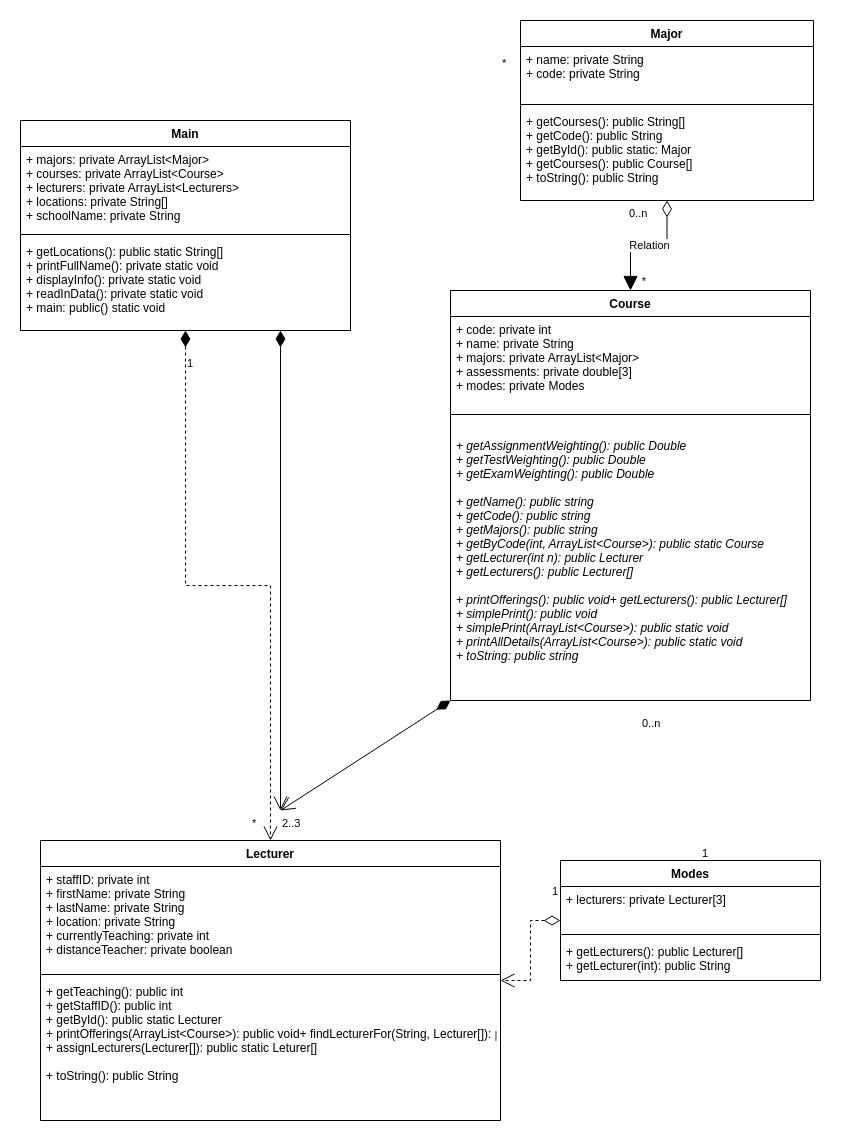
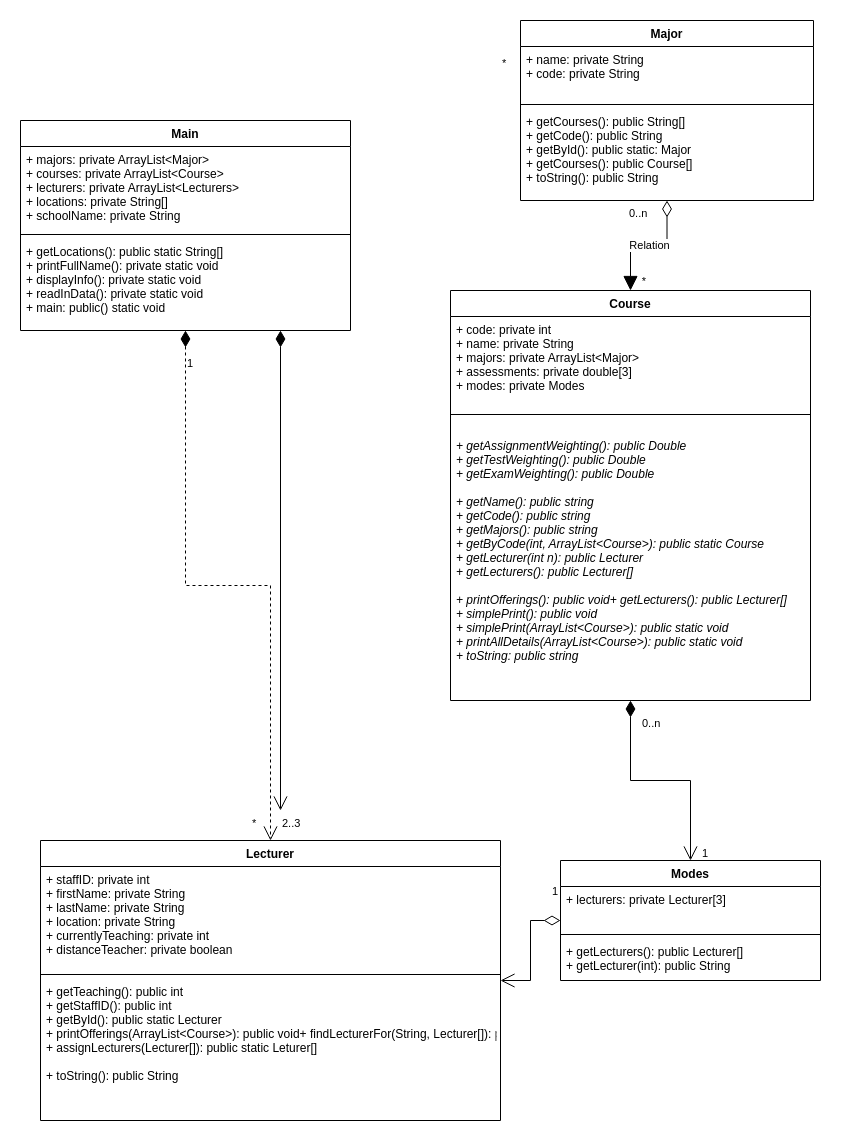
edge "Course" -- "2..3": now "Course" -- "Modes"
edge "Modes" -- "Lecturer": style dashed -> solid
